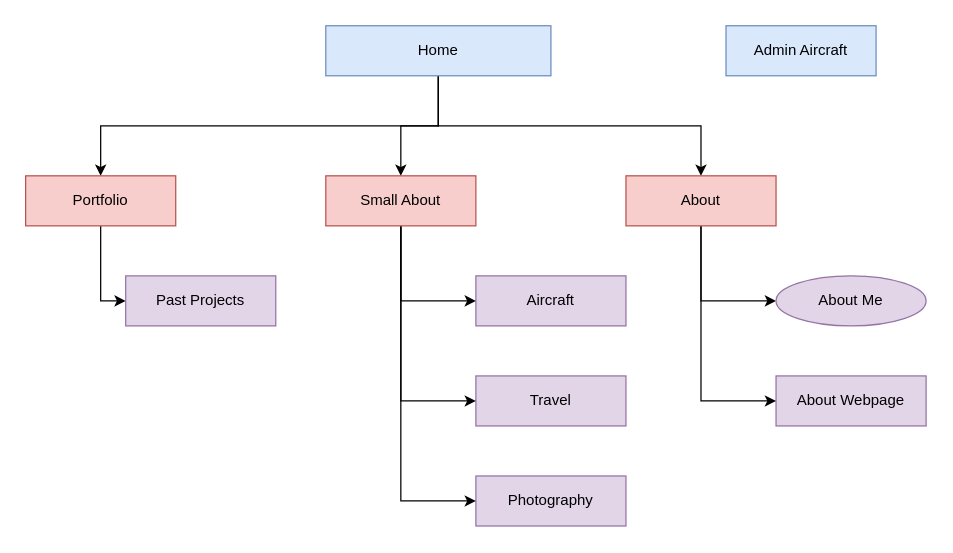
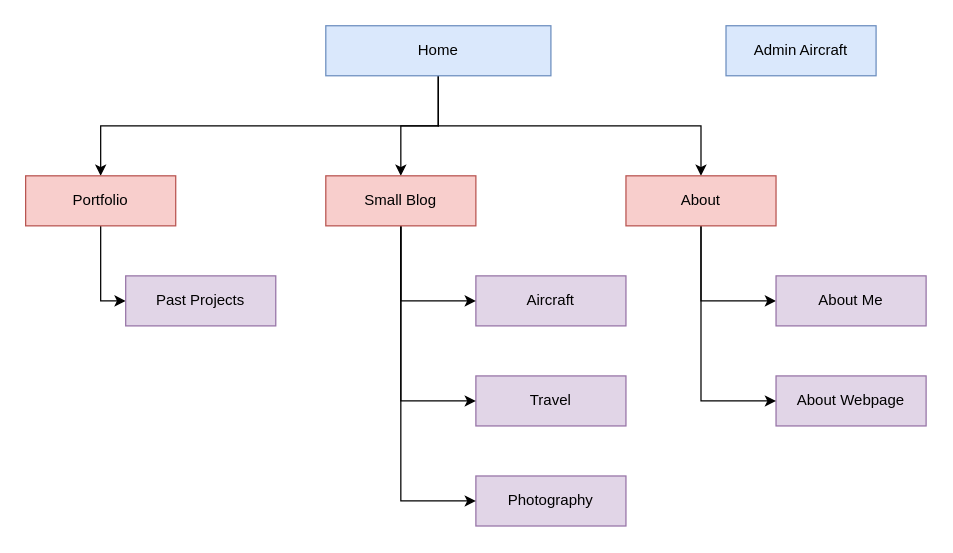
node "Small About": label "Small About" -> "Small Blog"
node "About Me": shape ellipse -> rectangle
